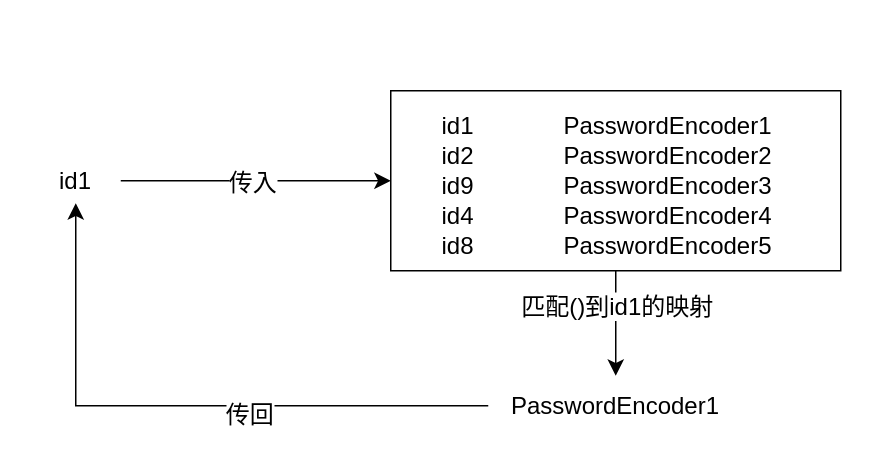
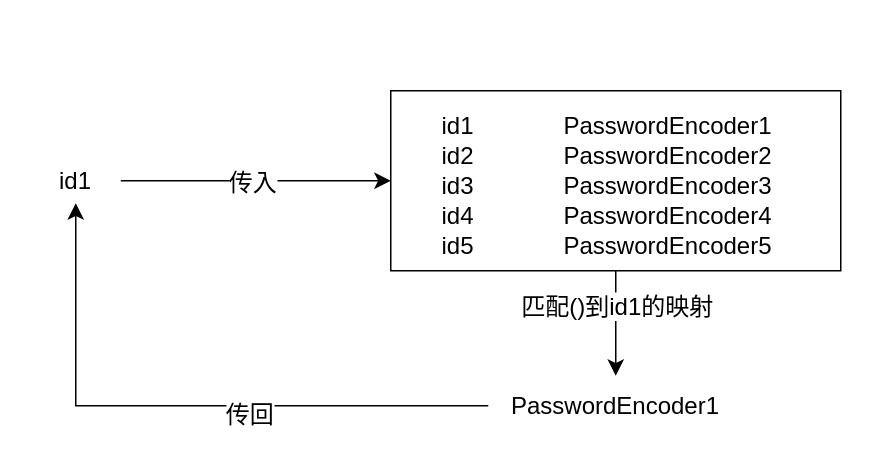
node "id9": label "id9" -> "id3"
node "id8": label "id8" -> "id5"
